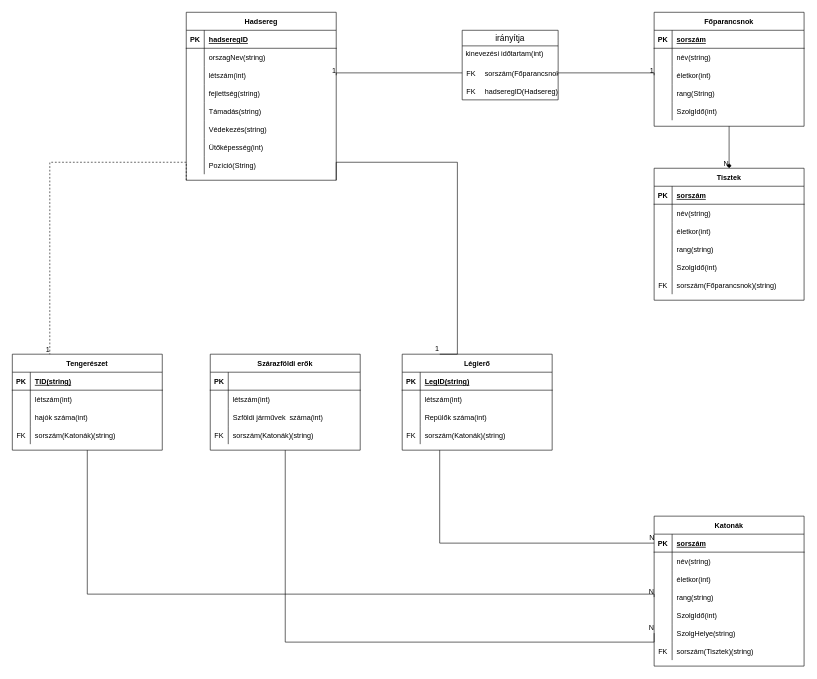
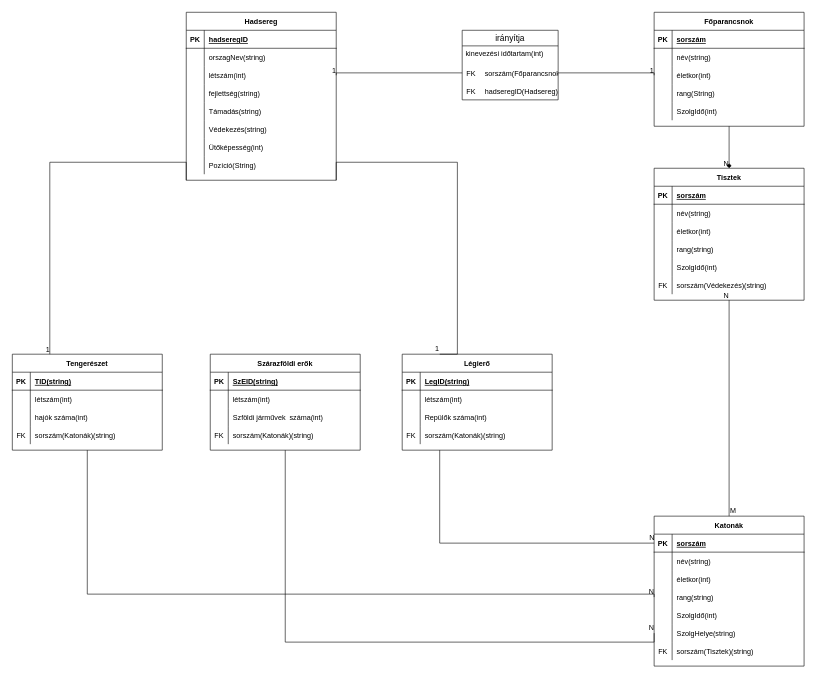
edge "Hadsereg" -- "Tengerészet": style dashed -> solid
node "sorszám(Főparancsnok)(string)": label "sorszám(Főparancsnok)(string)" -> "sorszám(Védekezés)(string)"
node "SzEID(string)": added
edge "Tisztek" -- "Katonák": added, labels "N", "M"
